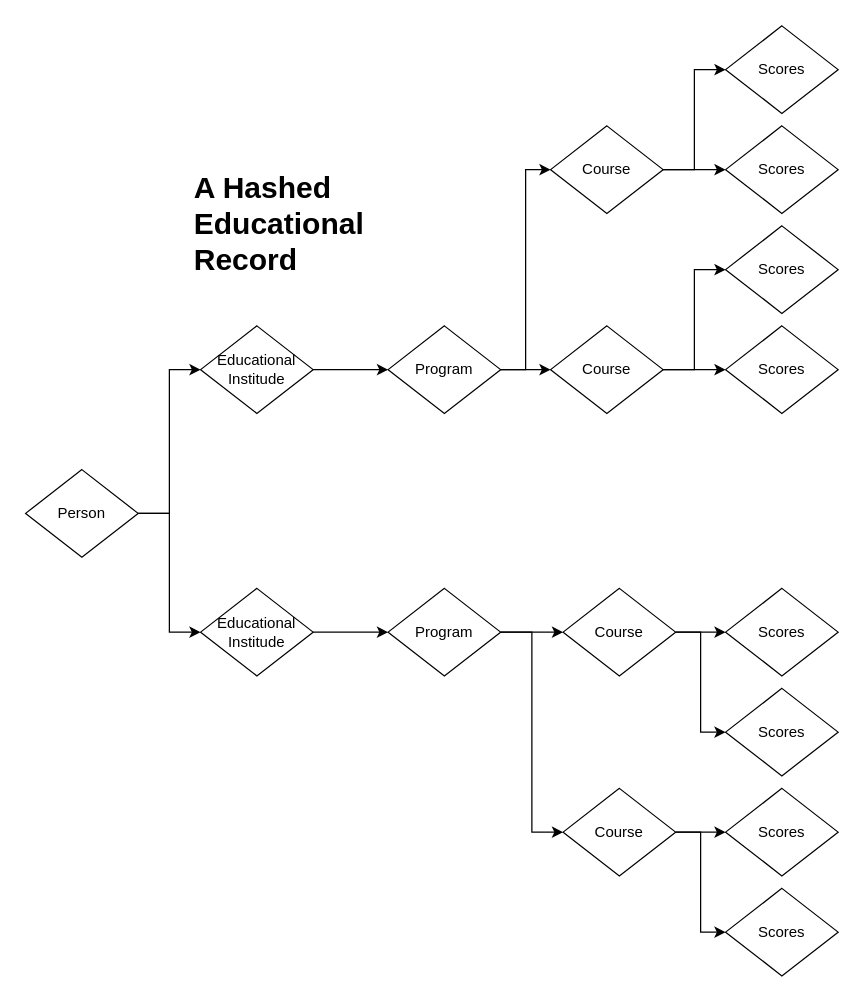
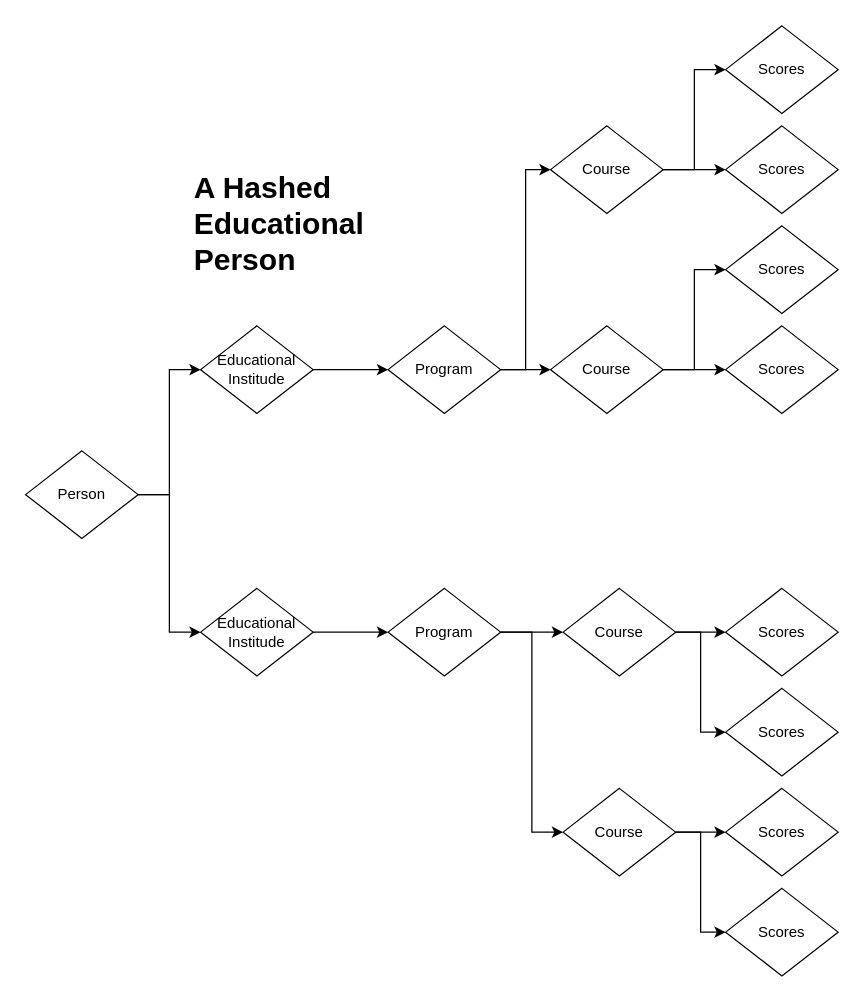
node "A Hashed Educational Record": label "A Hashed Educational Record" -> "A Hashed Educational Person"
node "Person": moved (82, 513) -> (82, 494)
